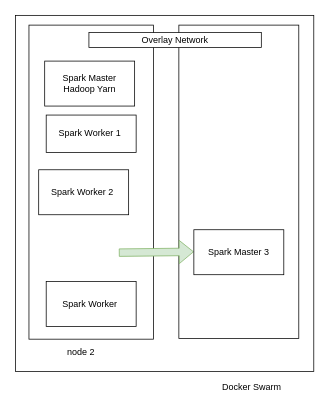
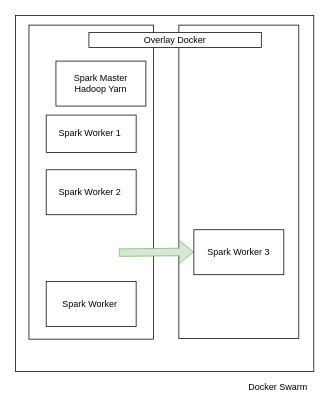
node "Overlay Network": label "Overlay Network" -> "Overlay Docker"
node "Spark Master Hadoop Yarn": moved (90, 84) -> (101, 84)
node "Spark Worker 2": moved (84, 192) -> (91, 192)
node "Spark Master 3": label "Spark Master 3" -> "Spark Worker 3"
node "node 2": removed
node "Docker Swarm": moved (251, 387) -> (278, 387)
